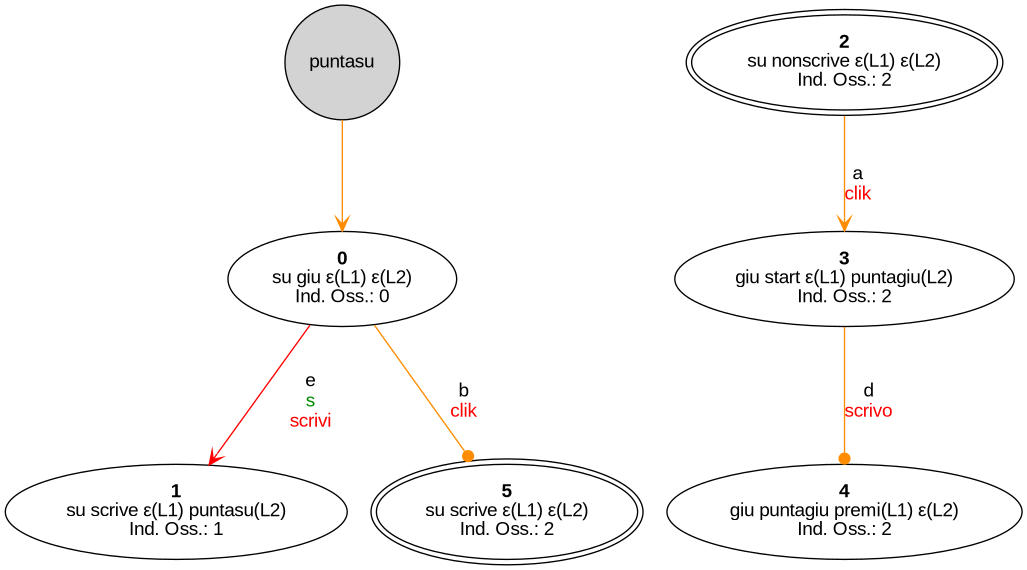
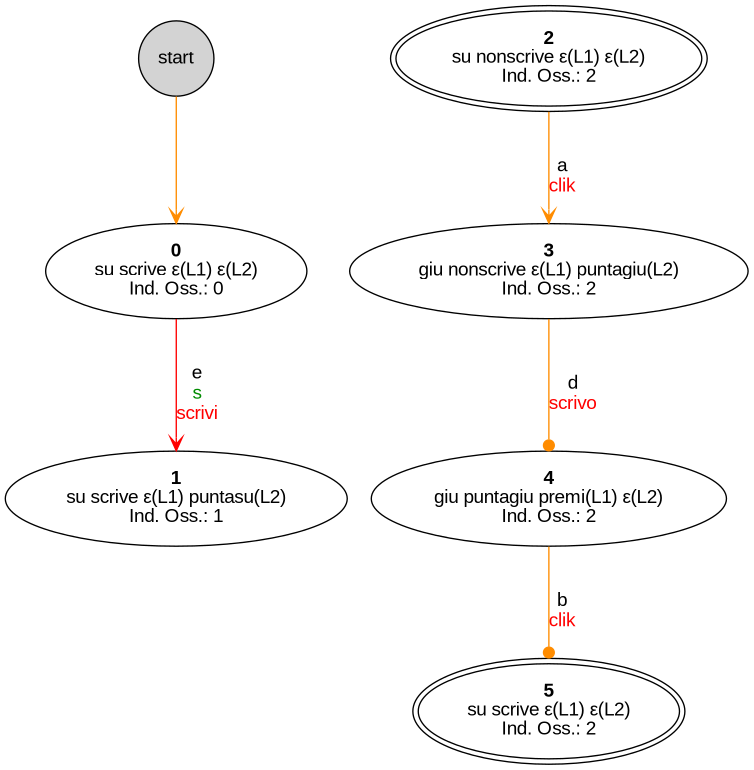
node "puntasu": label "puntasu" -> "start"
node "0": text "su giu ε(L1) ε(L2)" -> "su scrive ε(L1) ε(L2)"
node "3": text "giu start ε(L1) puntagiu(L2)" -> "giu nonscrive ε(L1) puntagiu(L2)"
edge "0" -> "5": now "4" -> "5"
